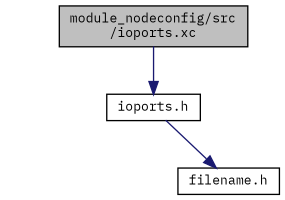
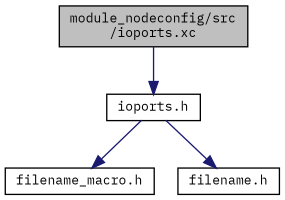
node "filename_macro.h": added
